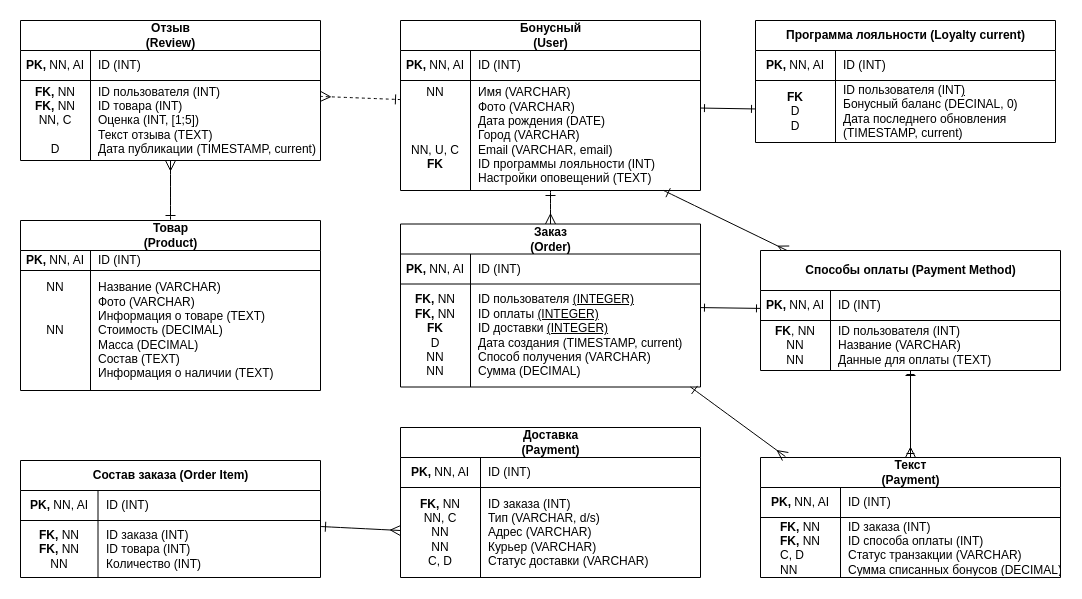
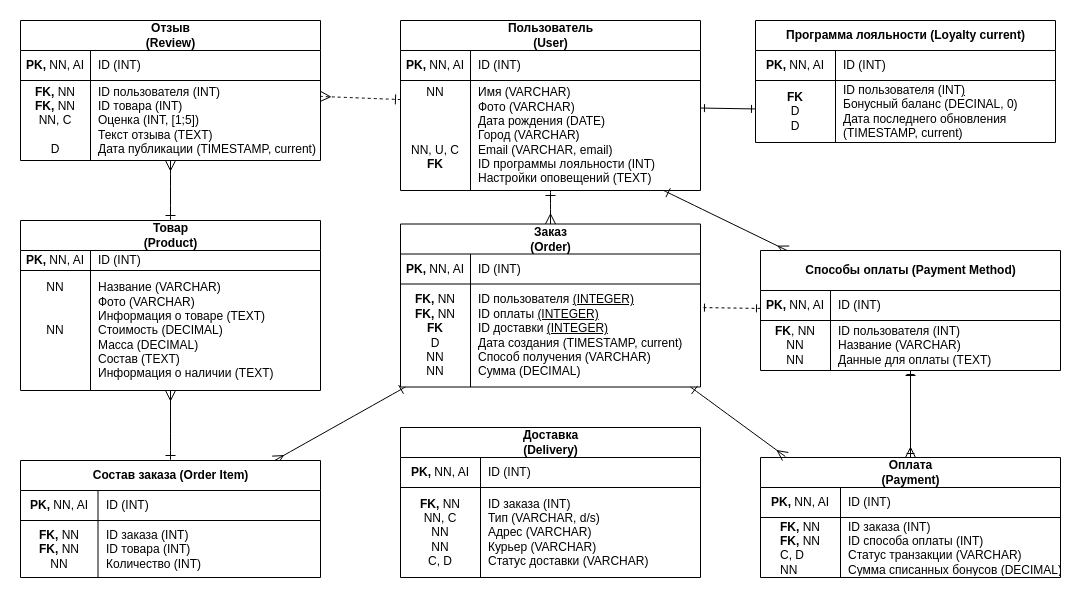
node "Бонусный (User)": label "Бонусный (User)" -> "Пользователь (User)"
edge "Заказ (Order)" -- "Способы оплаты (Payment Method)": style solid -> dashed
edge "Заказ (Order)" -- "Состав заказа (Order Item)": added
node "Доставка (Payment)": label "Доставка (Payment)" -> "Доставка (Delivery)"
node "Текст (Payment)": label "Текст (Payment)" -> "Оплата (Payment)"
edge "Состав заказа (Order Item)" -- "FK, NN NN, C NN NN C, D": now "Состав заказа (Order Item)" -- "Товар (Product)"
